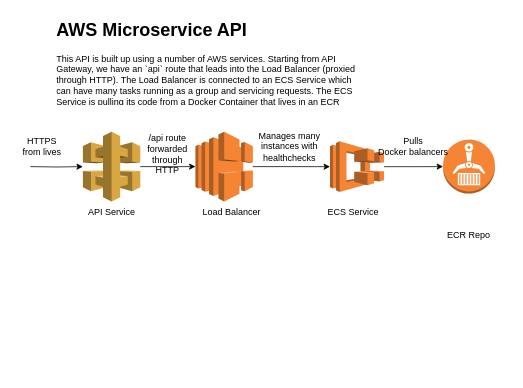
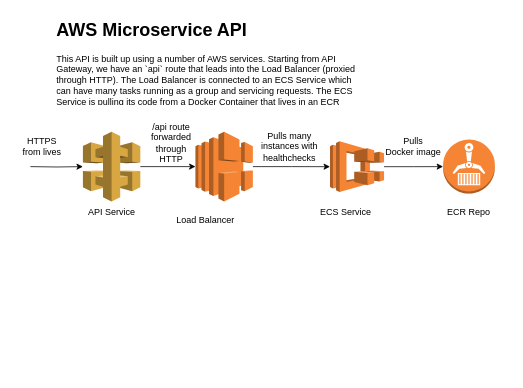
node "Manages many instances with healthchecks": label "Manages many instances with healthchecks" -> "Pulls many instances with healthchecks"
node "Pulls Docker balancers": label "Pulls Docker balancers" -> "Pulls Docker image"
node "/api route forwarded through HTTP": moved (167, 154) -> (171, 143)
node "Load Balancer": moved (232, 213) -> (205, 220)
node "ECS Service": moved (354, 213) -> (346, 213)
node "ECR Repo": moved (469, 235) -> (469, 213)
